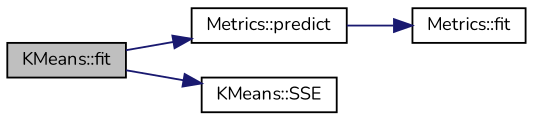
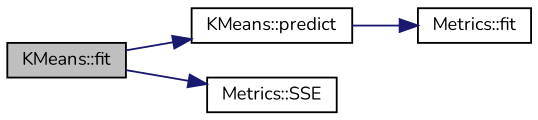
node "Metrics::predict": label "Metrics::predict" -> "KMeans::predict"
node "KMeans::SSE": label "KMeans::SSE" -> "Metrics::SSE"
